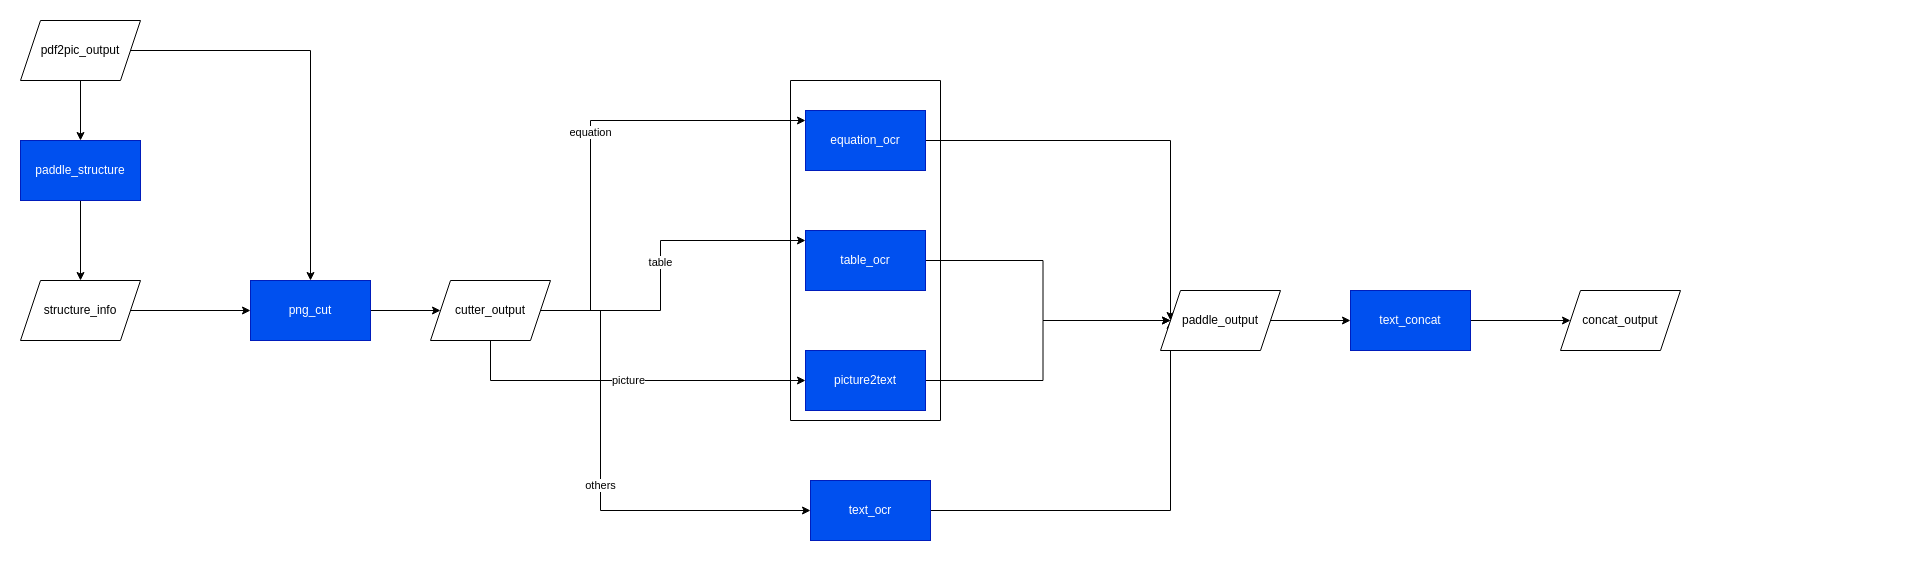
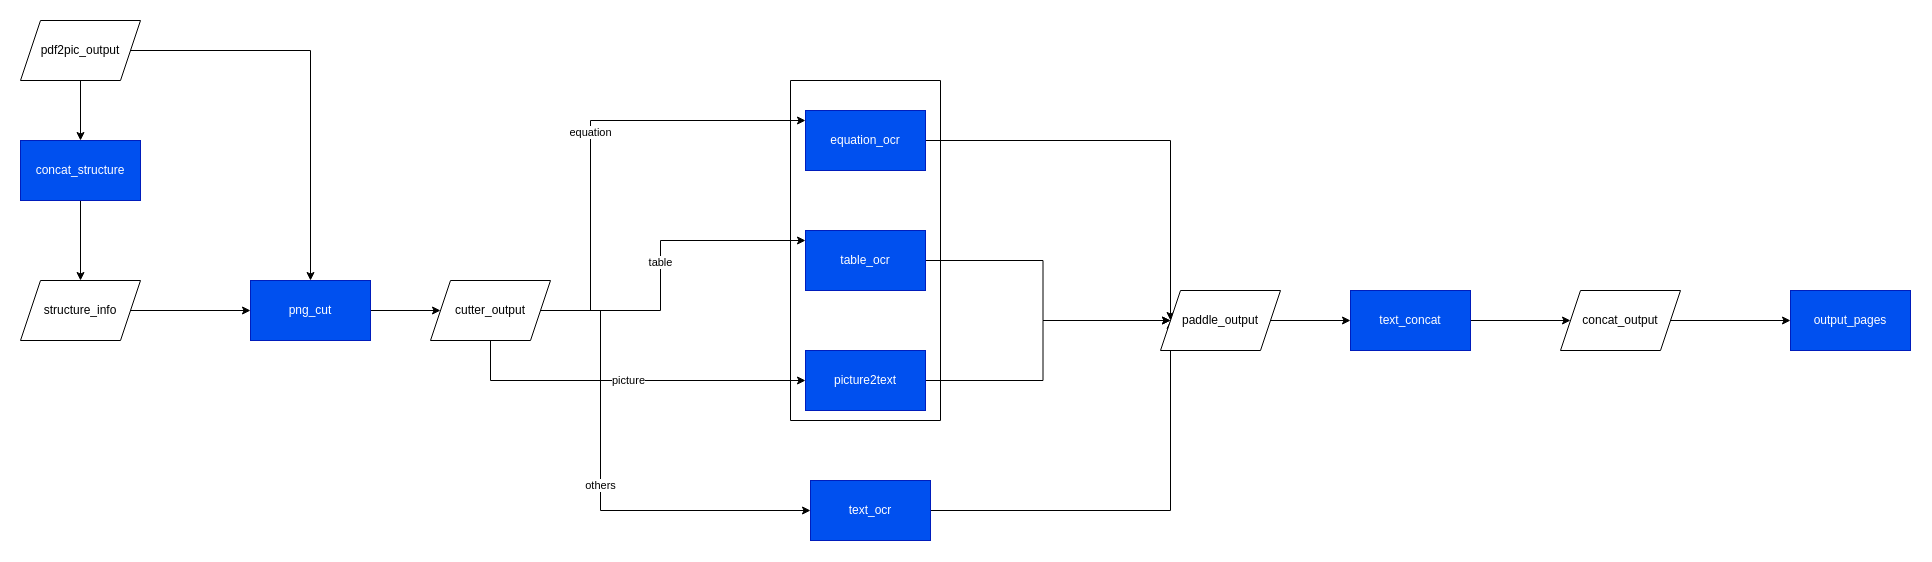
node "paddle_structure": label "paddle_structure" -> "concat_structure"
edge "concat_output" -> "output_pages": added
node "output_pages": added
